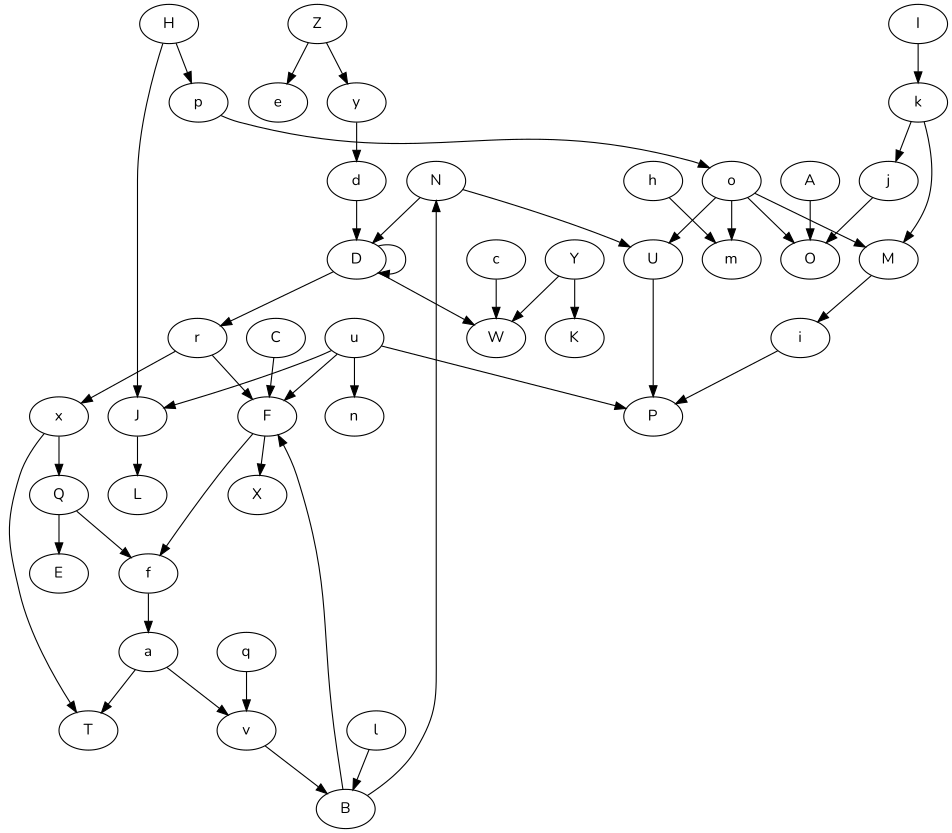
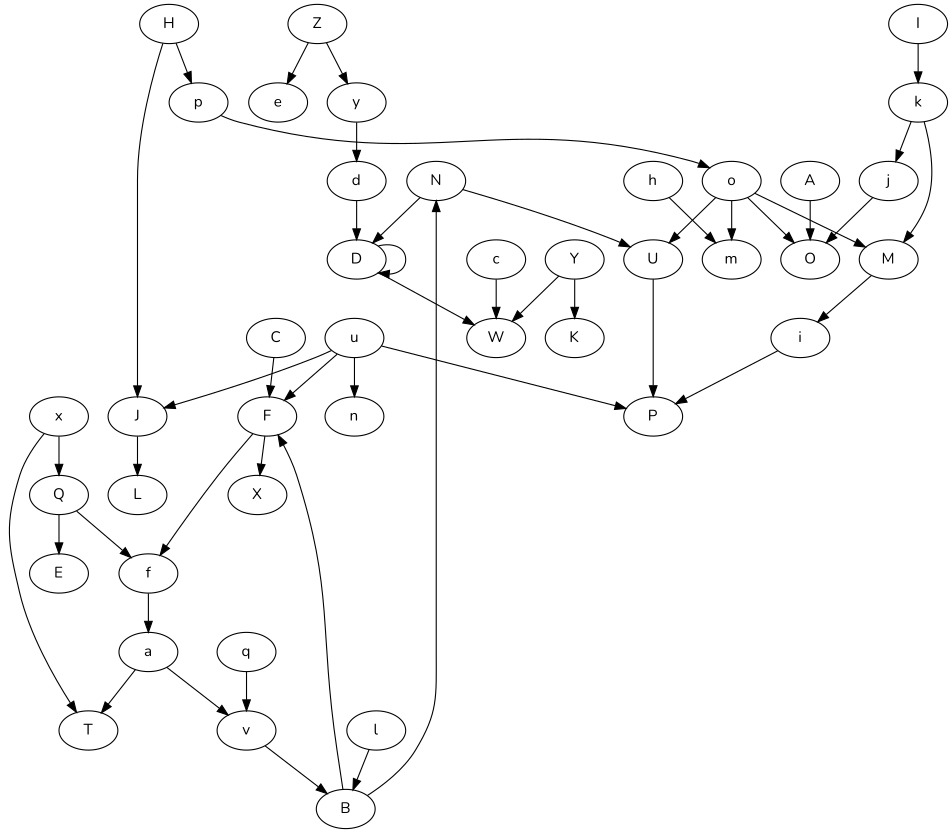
node "r": removed
